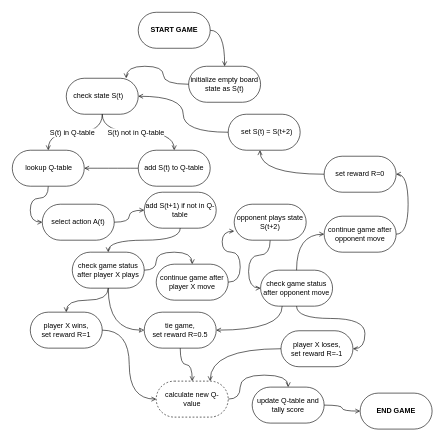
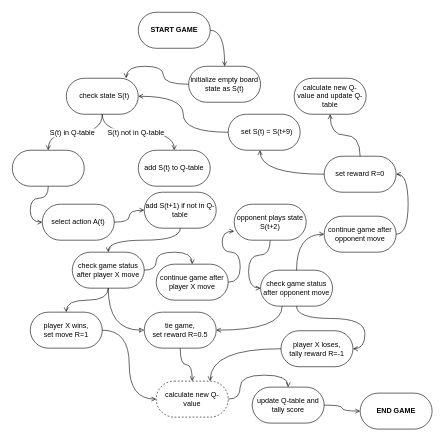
node "check state S(t)": moved (99, 96) -> (105, 96)
node "calculate new Q-value and update Q-table": added
node "set S(t) = S(t+2)": label "set S(t) = S(t+2)" -> "set S(t) = S(t+9)"
edge "set reward R=0" -> "calculate new Q-value and update Q-table": added
node "lookup Q-table": removed
edge "add S(t) to Q-table" -> "lookup Q-table": removed
node "check game status after player X plays": label "check game status after player X plays" -> "check game status after player X move"
node "player X wins, set reward R=1": label "player X wins, set reward R=1" -> "player X wins, set move R=1"
node "player X loses, set reward R=-1": label "player X loses, set reward R=-1" -> "player X loses, tally reward R=-1"
